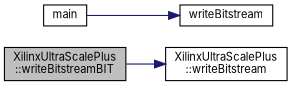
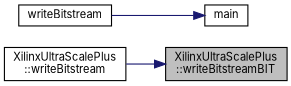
edge "main" -> "writeBitstream": reversed
edge "XilinxUltraScalePlus ::writeBitstreamBIT" -> "XilinxUltraScalePlus ::writeBitstream": reversed
